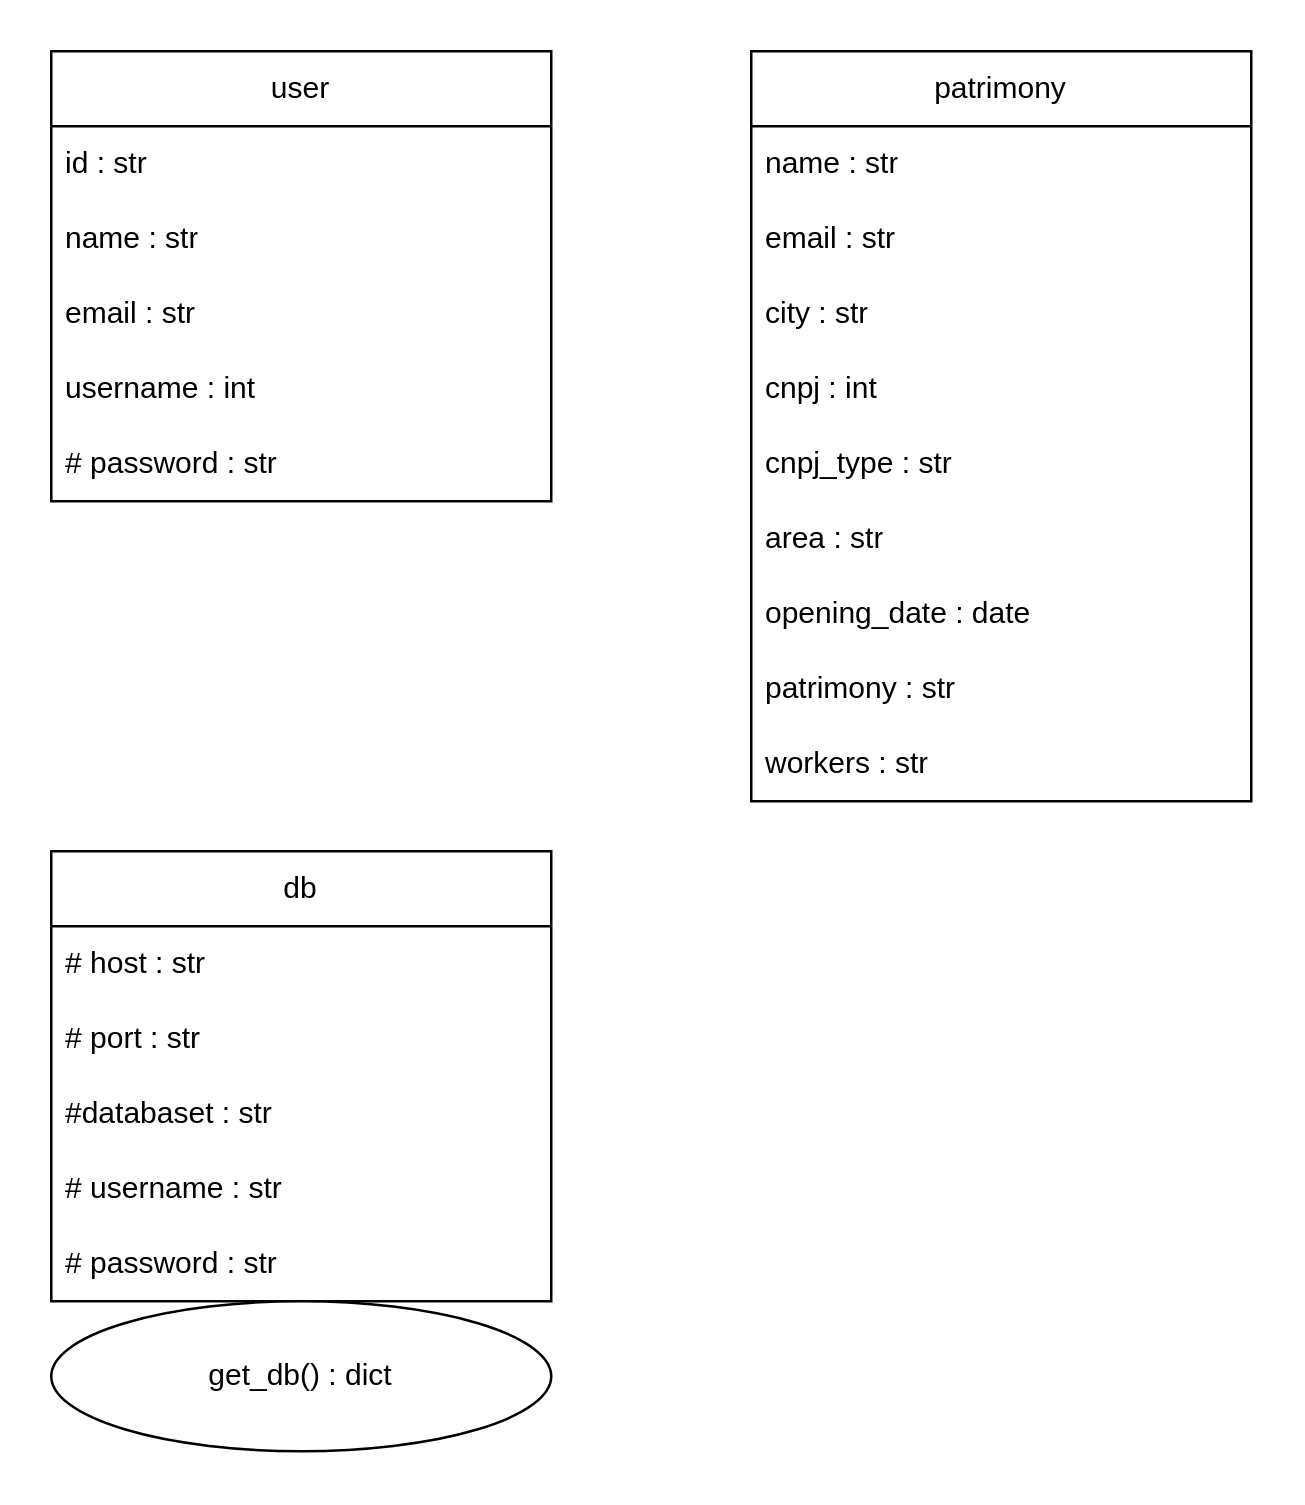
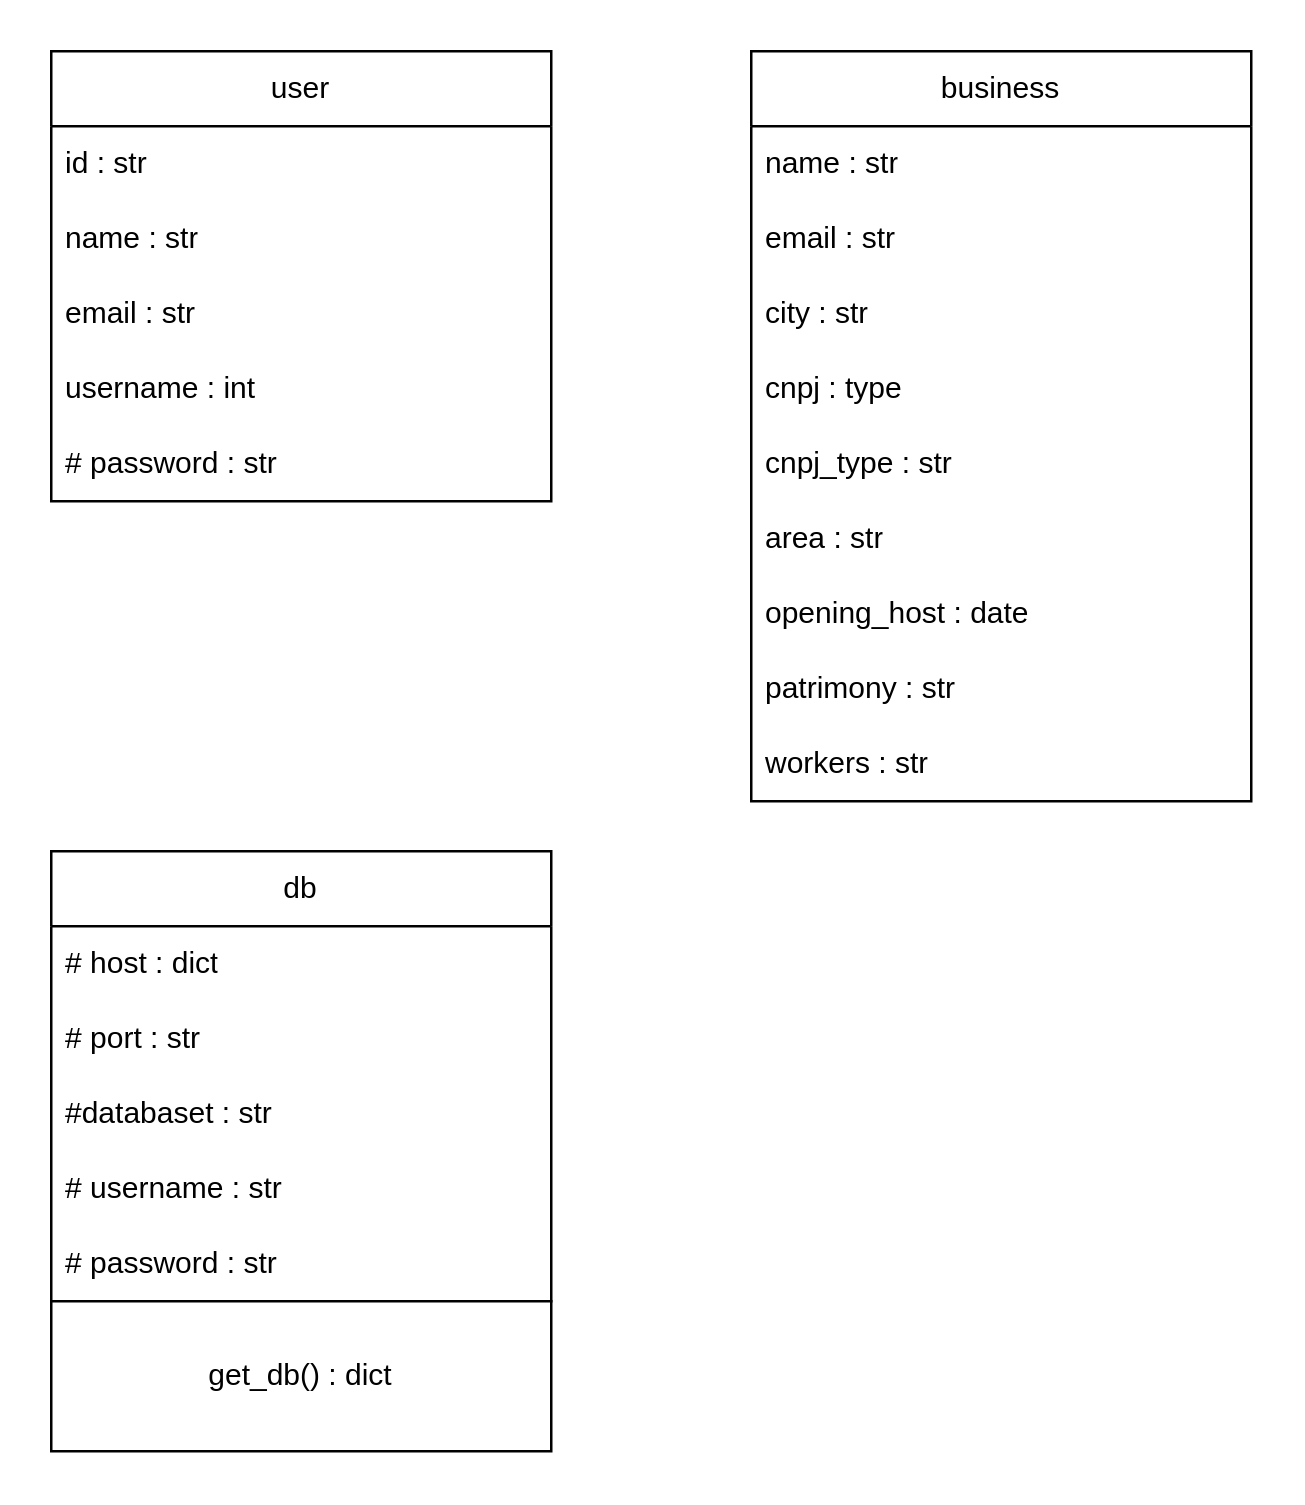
node "patrimony": label "patrimony" -> "business"
node "cnpj : int": label "cnpj : int" -> "cnpj : type"
node "opening_date : date": label "opening_date : date" -> "opening_host : date"
node "# host : str": label "# host : str" -> "# host : dict"
node "get_db() : dict": shape ellipse -> rectangle
